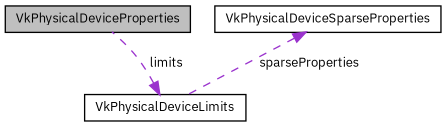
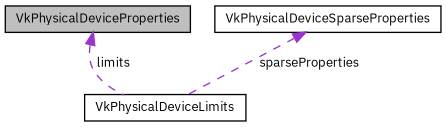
edge "VkPhysicalDeviceProperties" -> "VkPhysicalDeviceLimits": reversed
